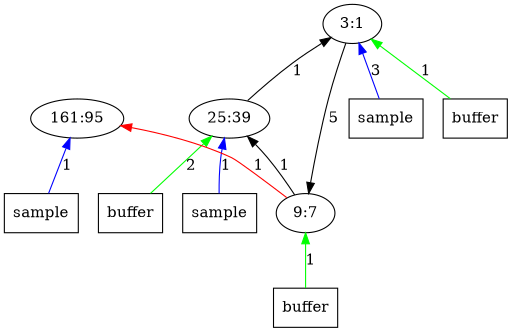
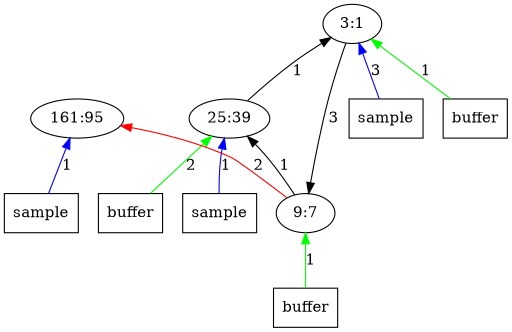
edge "3:1" -> "9:7": label "5" -> "3"
edge "9:7" -> "161:95": label "1" -> "2"
